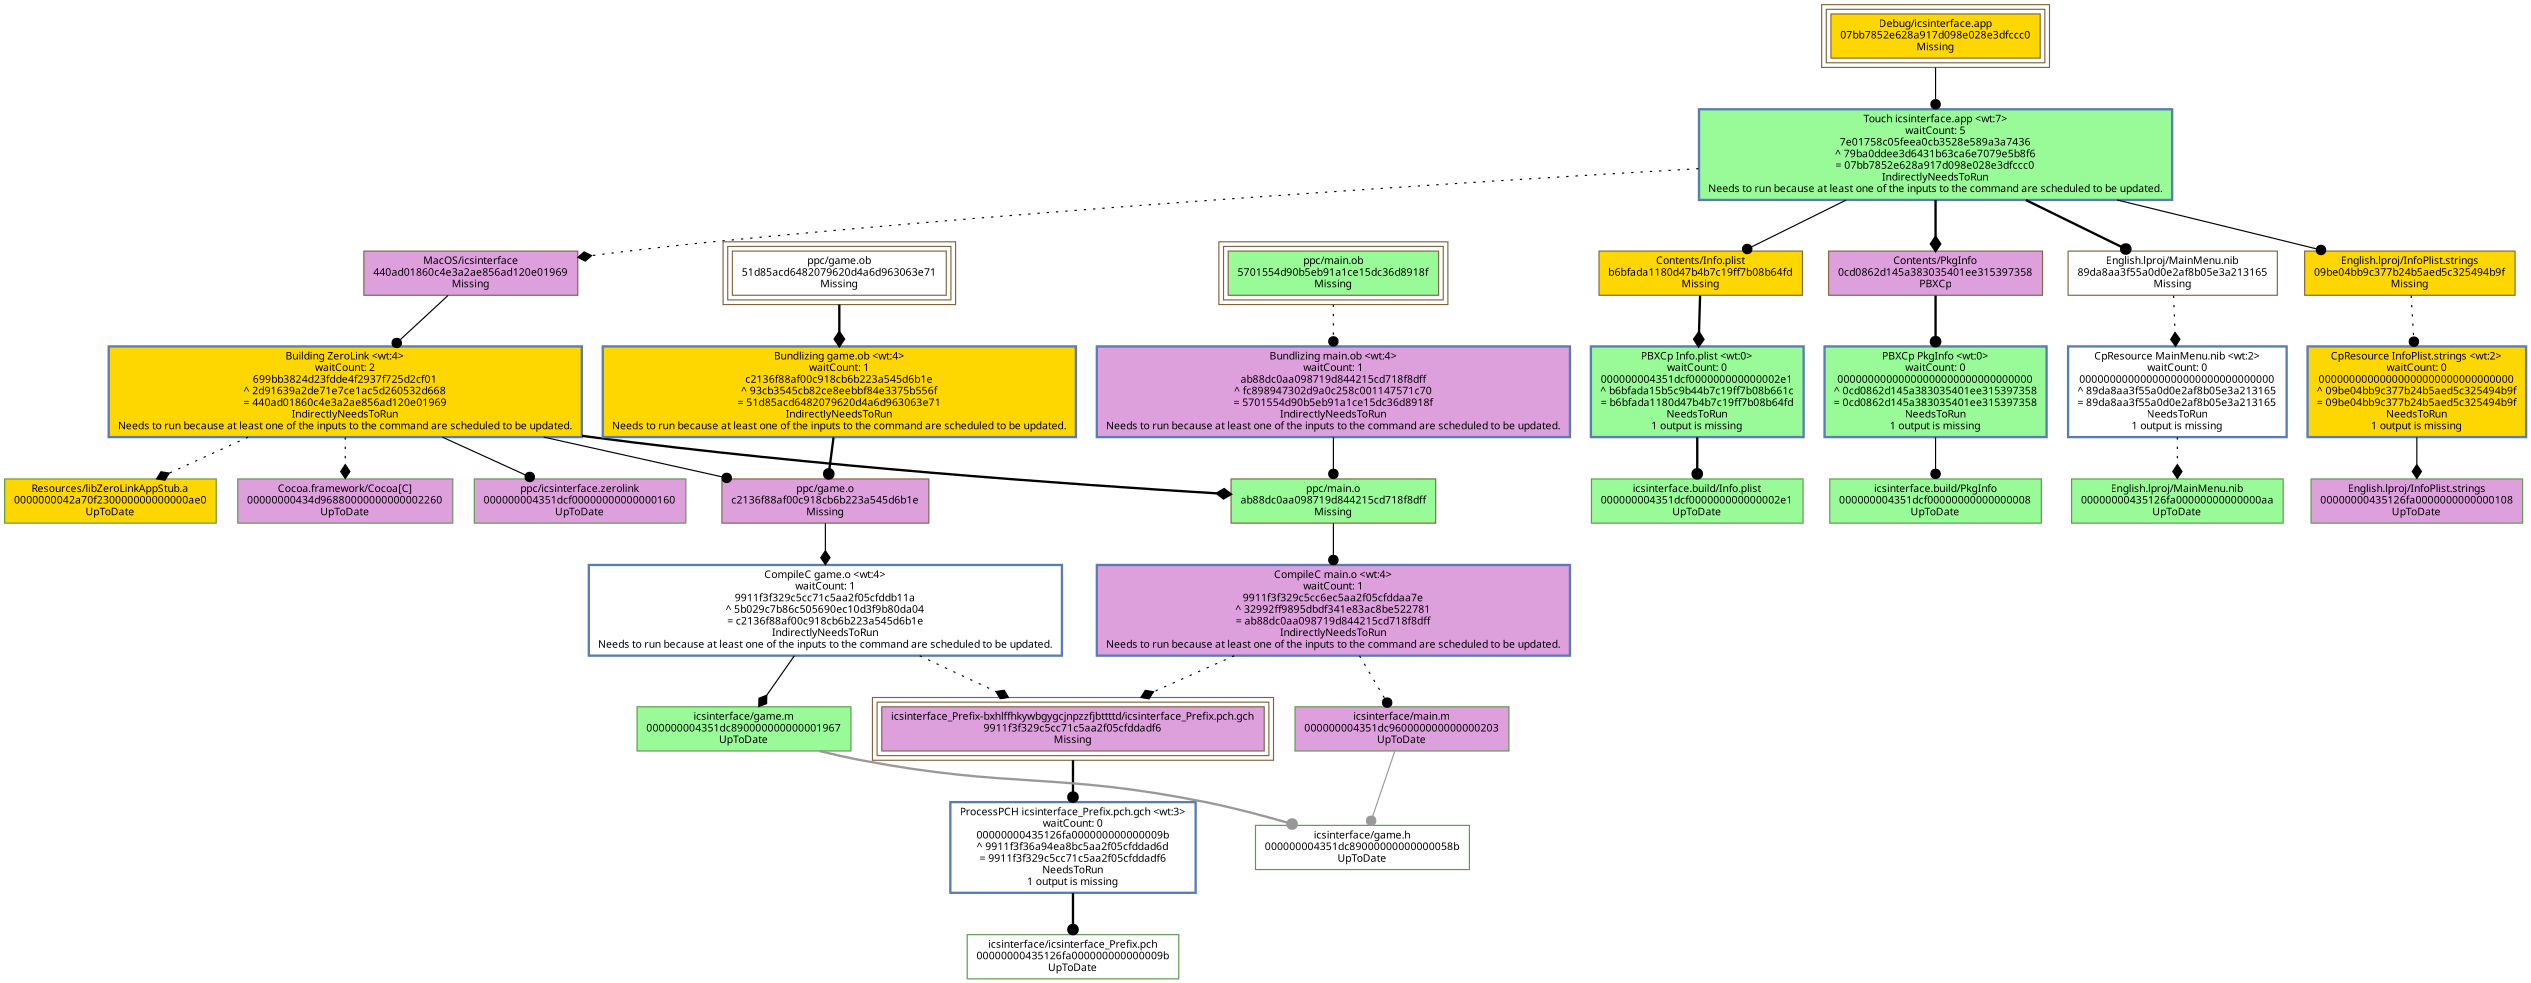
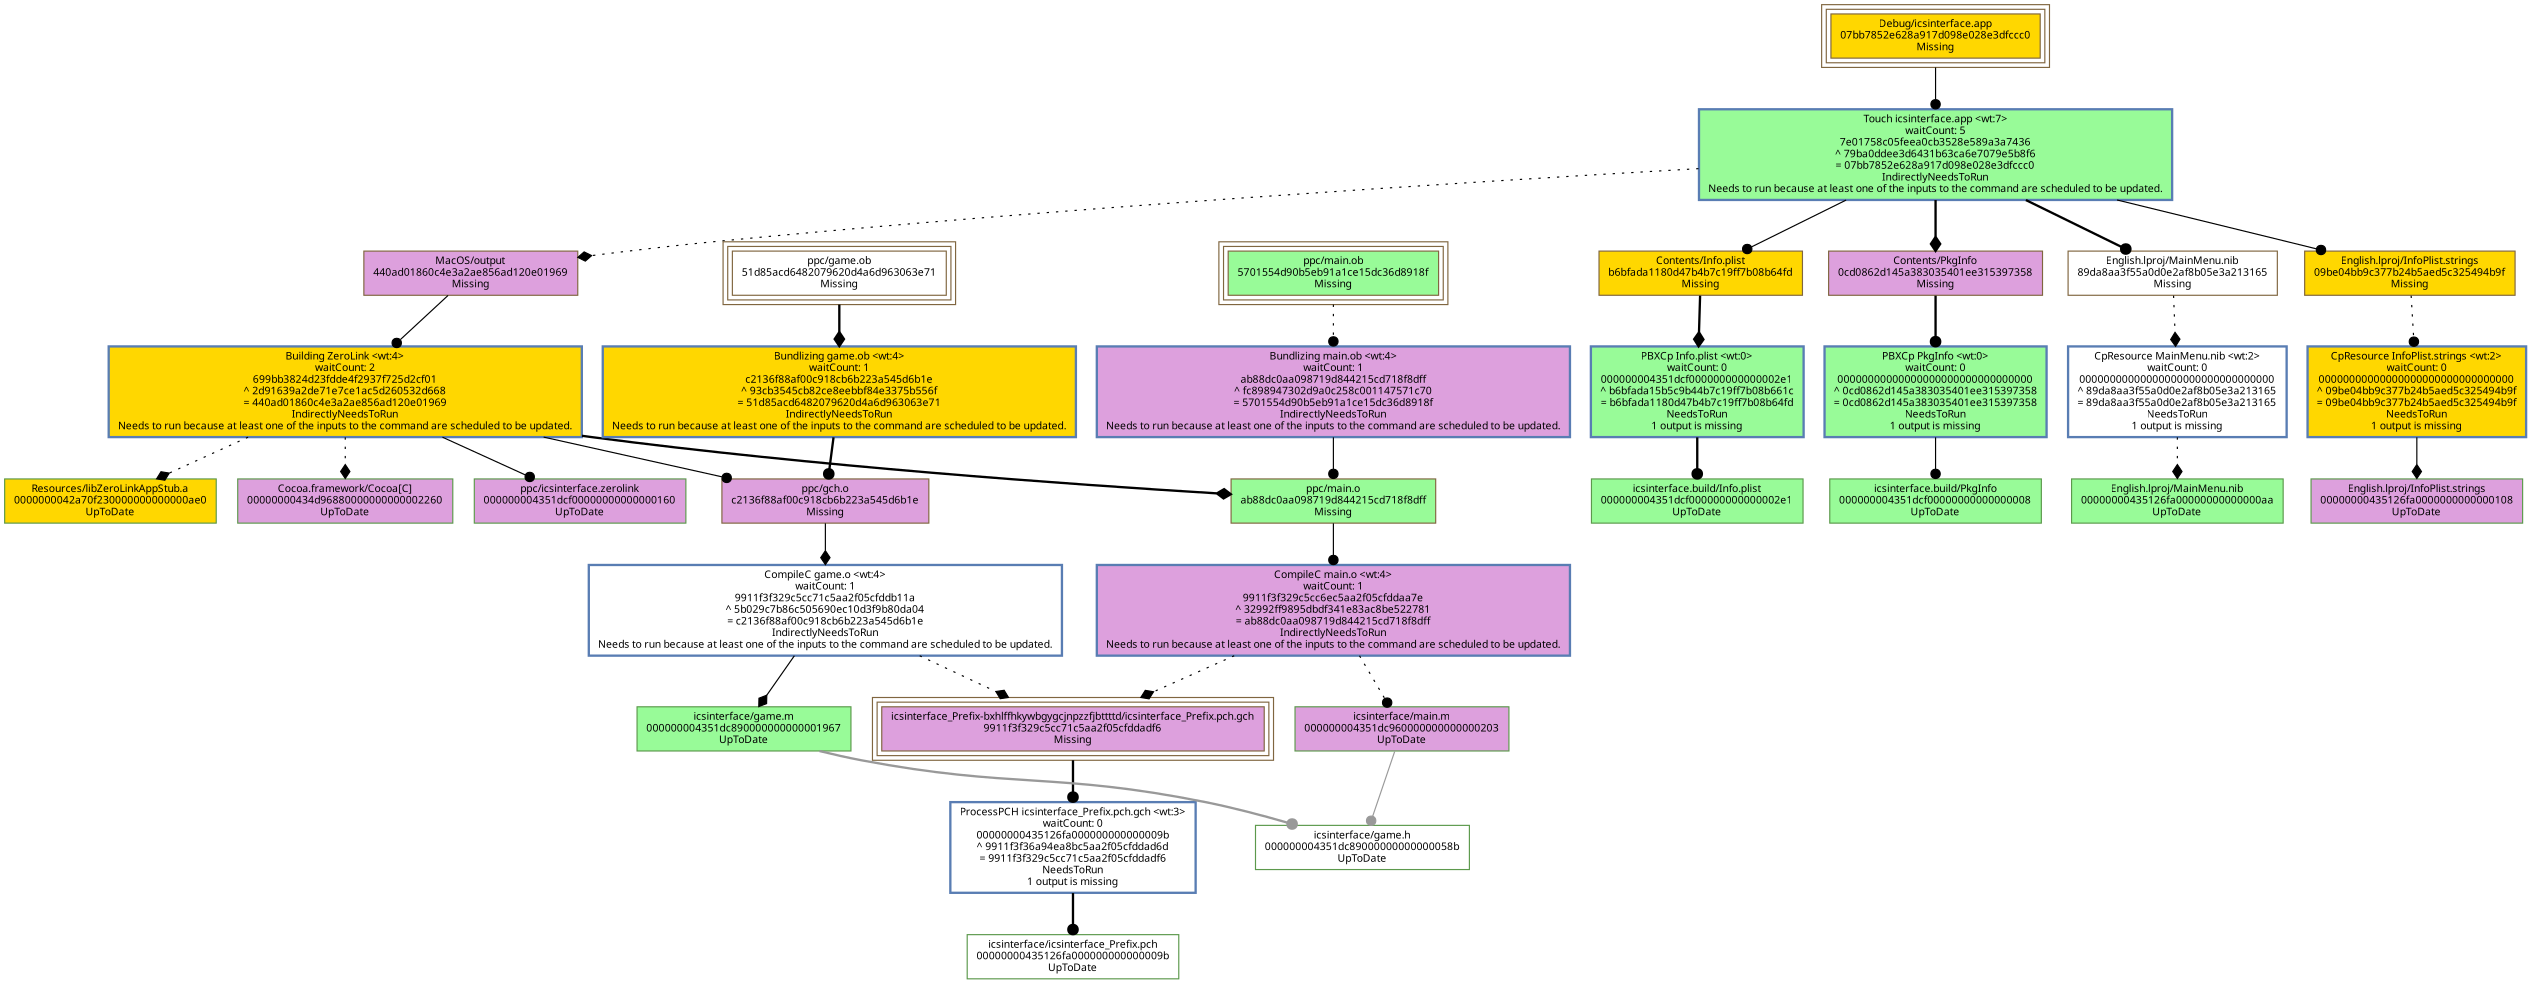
node "MacOS/icsinterface 440ad01860c4e3a2ae856ad120e01969 Missing": label "MacOS/icsinterface 440ad01860c4e3a2ae856ad120e01969 Missing" -> "MacOS/output 440ad01860c4e3a2ae856ad120e01969 Missing"
node "Contents/PkgInfo 0cd0862d145a383035401ee315397358 PBXCp": label "Contents/PkgInfo 0cd0862d145a383035401ee315397358 PBXCp" -> "Contents/PkgInfo 0cd0862d145a383035401ee315397358 Missing"
node "ppc/game.o c2136f88af00c918cb6b223a545d6b1e Missing": label "ppc/game.o c2136f88af00c918cb6b223a545d6b1e Missing" -> "ppc/gch.o c2136f88af00c918cb6b223a545d6b1e Missing"
